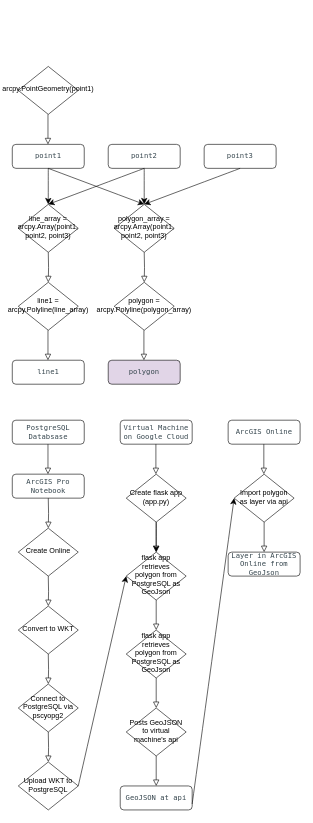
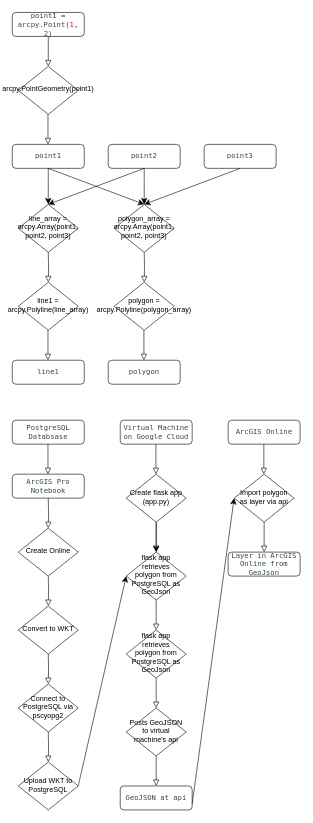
node "point1 = arcpy.Point(1, 2)": added
edge "point1 = arcpy.Point(1, 2)" -> "arcpy.PointGeometry(point1)": added
node "polygon": fillcolor #e1d5e7 -> #ffffff
